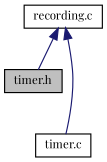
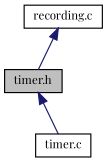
edge "timer.c" -> "recording.c": now "timer.c" -> "timer.h"
